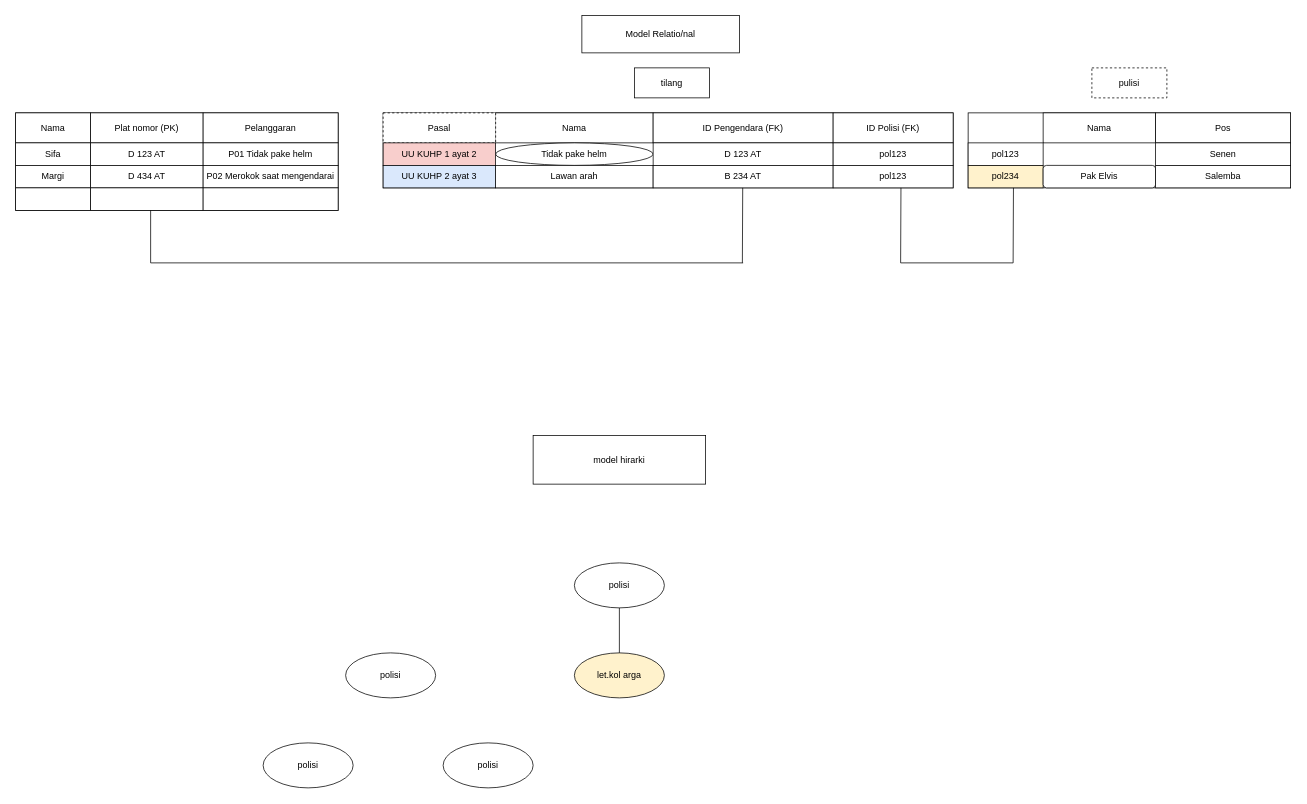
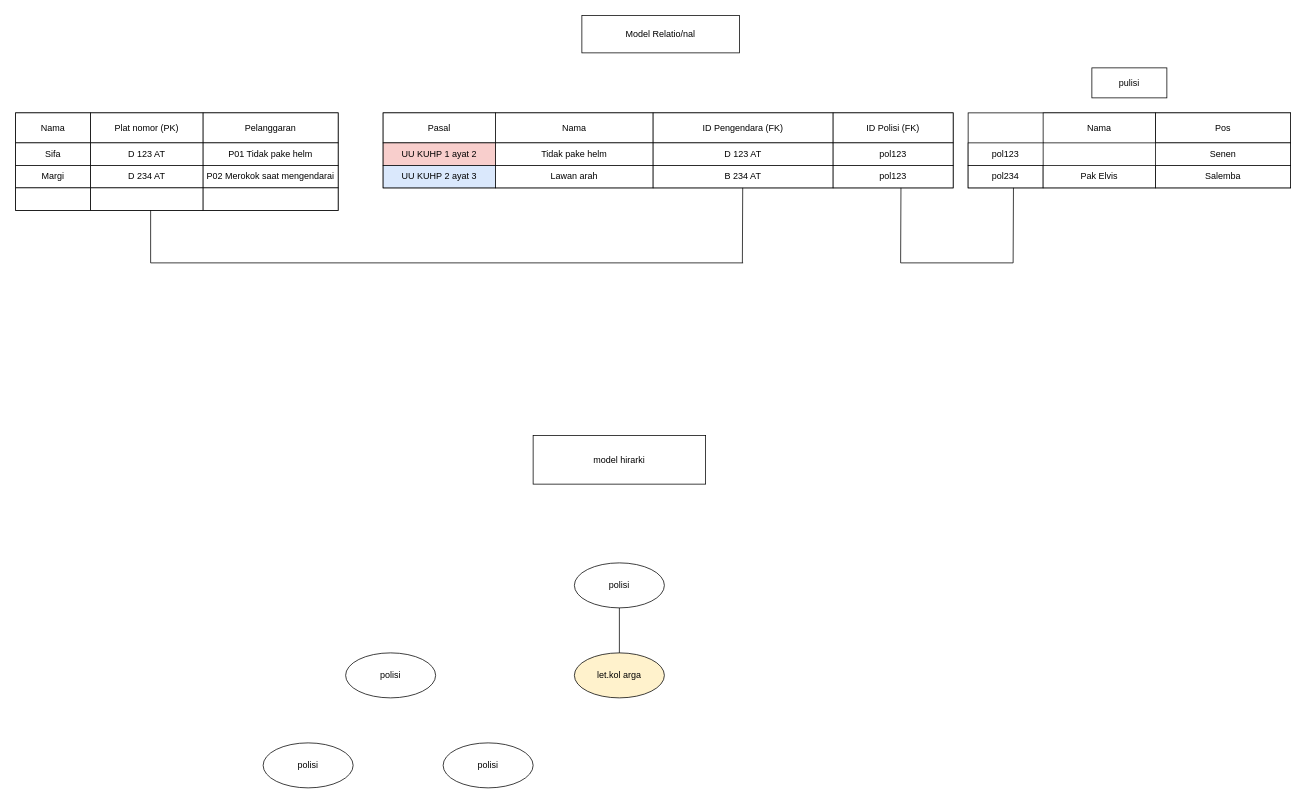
node "tilang": removed
node "pulisi": style dashed -> solid
node "Pasal": style dashed -> solid
node "Tidak pake helm": shape ellipse -> rectangle
node "D 434 AT": label "D 434 AT" -> "D 234 AT"
node "pol234": fillcolor #fff2cc -> #ffffff
node "Pak Elvis": shape rounded rectangle -> rectangle
